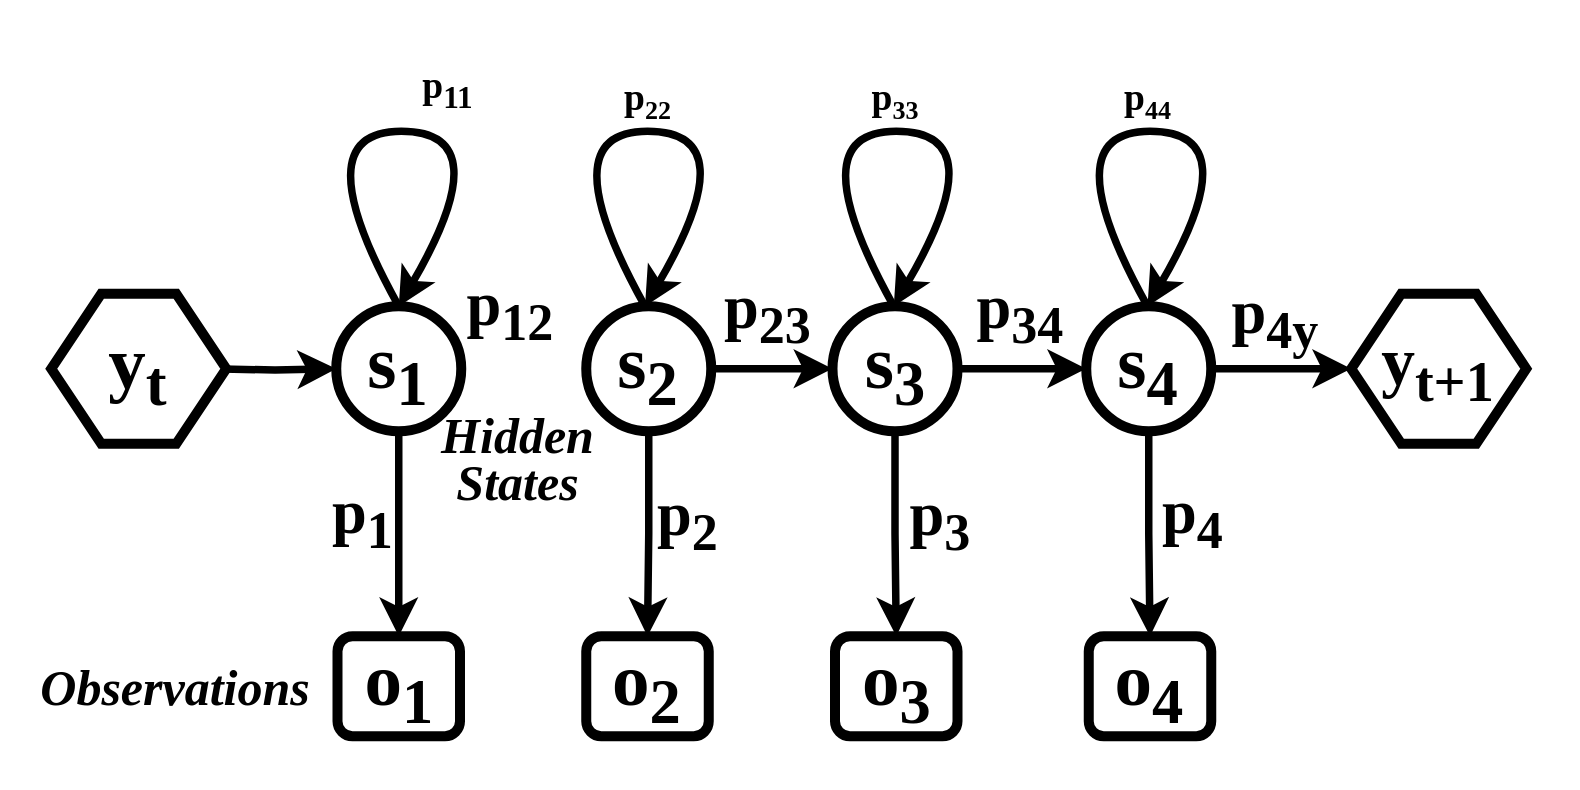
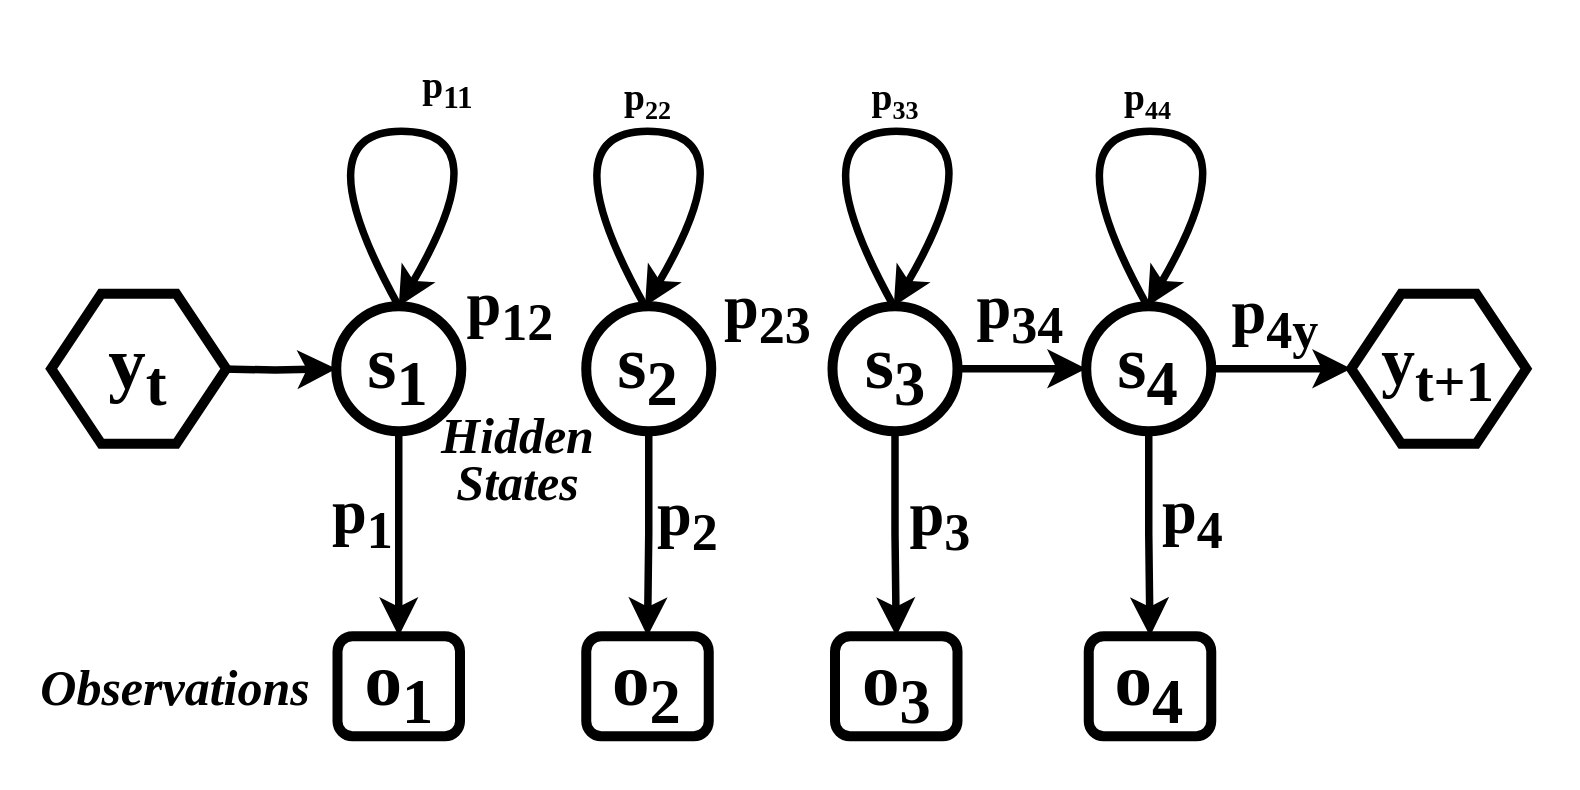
edge "s2" -> "s3": removed
